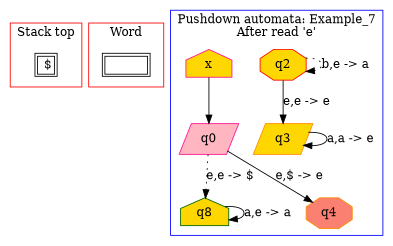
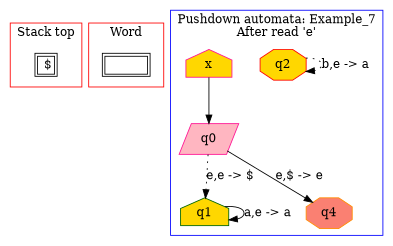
node "q3": removed
node "q8": label "q8" -> "q1"
